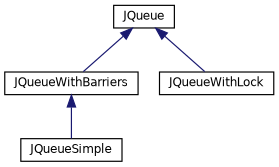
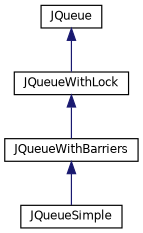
edge "JQueueWithBarriers" -> "JQueue": now "JQueueWithBarriers" -> "JQueueWithLock"
